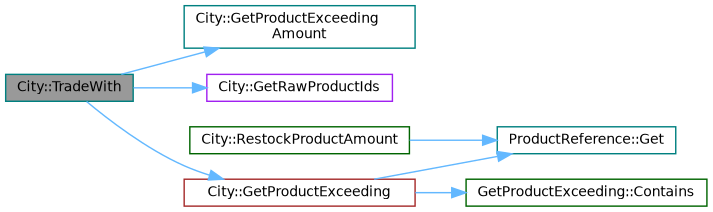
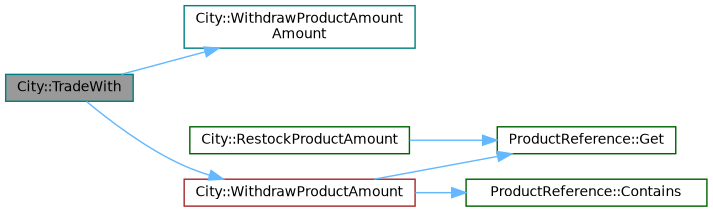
node "City::GetProductExceeding Amount": label "City::GetProductExceeding Amount" -> "City::WithdrawProductAmount Amount"
node "City::GetRawProductIds": removed
node "ProductReference::Get": color teal -> darkgreen
node "City::GetProductExceeding": label "City::GetProductExceeding" -> "City::WithdrawProductAmount"
node "GetProductExceeding::Contains": label "GetProductExceeding::Contains" -> "ProductReference::Contains"
